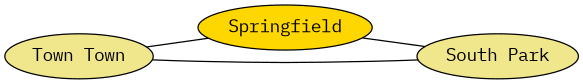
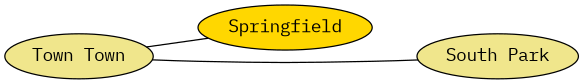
edge "Springfield" -- "South Park": removed
